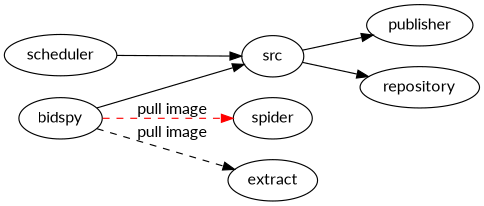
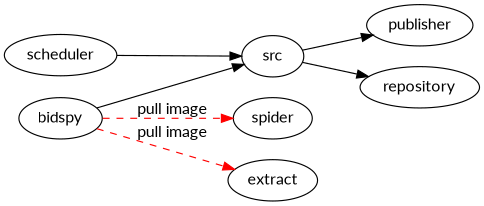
edge "bidspy" -> "extract": color black -> red
